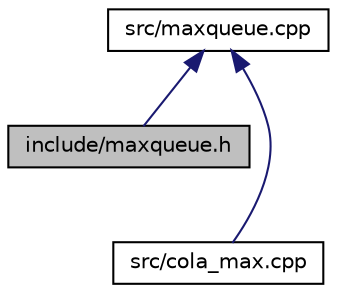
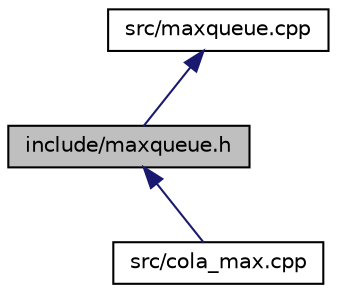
edge "src/cola_max.cpp" -> "src/maxqueue.cpp": now "src/cola_max.cpp" -> "include/maxqueue.h"
